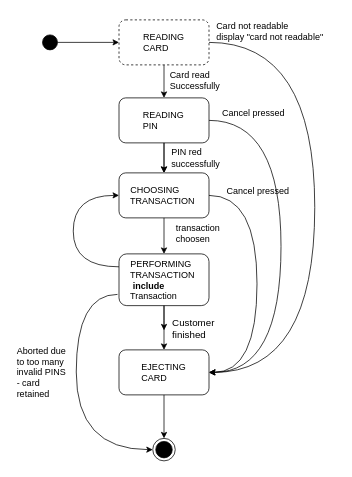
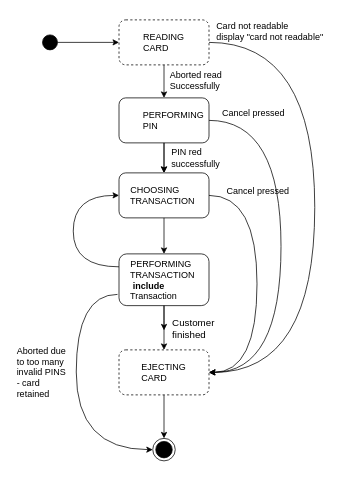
node "Card read Successfully": label "Card read Successfully" -> "Aborted read Successfully"
node "READING PIN": label "READING PIN" -> "PERFORMING PIN"
node "transaction choosen": removed
node "EJECTING CARD": style solid -> dashed
